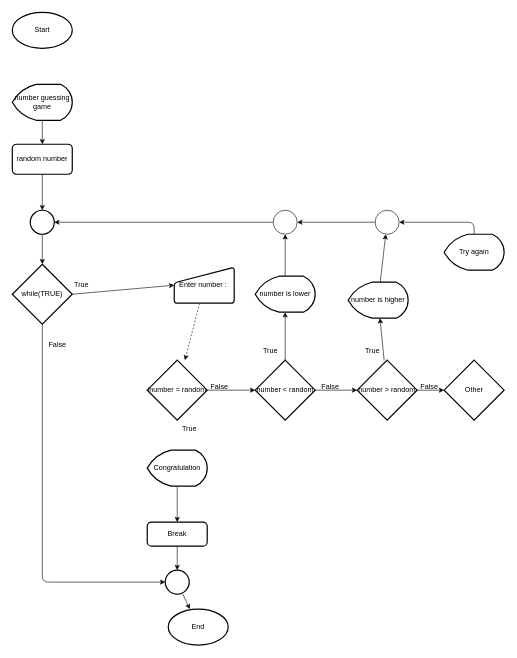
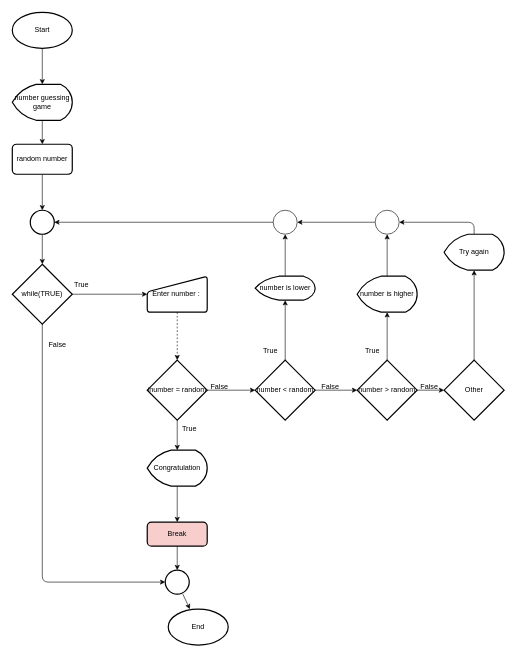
edge "Start" -> "number guessing game": added
edge "Other" -> "Try again": added
node "Enter number :": moved (204, 285) -> (177, 294)
node "number is lower": size 60x36 -> 60x24
node "number is higher": moved (378, 300) -> (387, 294)
edge "inumber = random" -> "Congratulation": added
node "Break": fillcolor #ffffff -> #f8cecc
